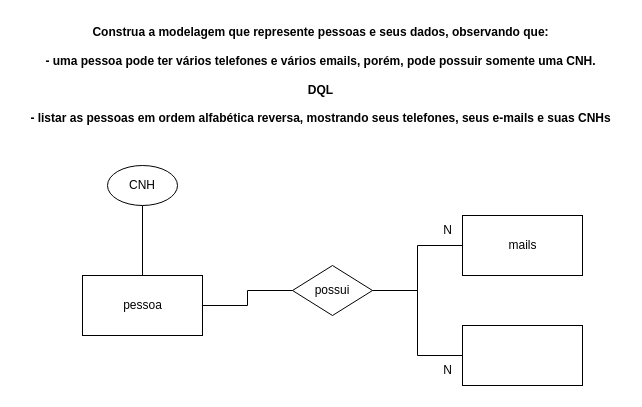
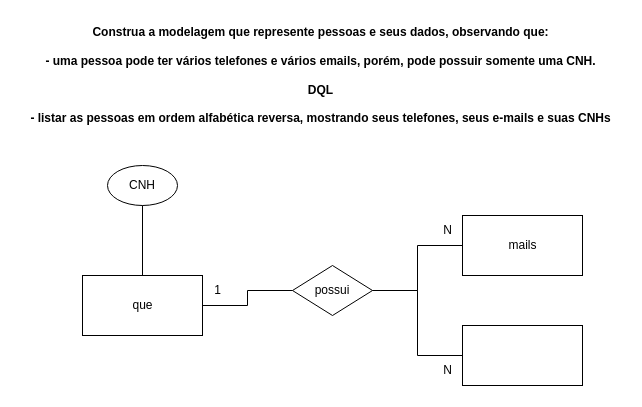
node "1": added
node "pessoa": label "pessoa" -> "que"
